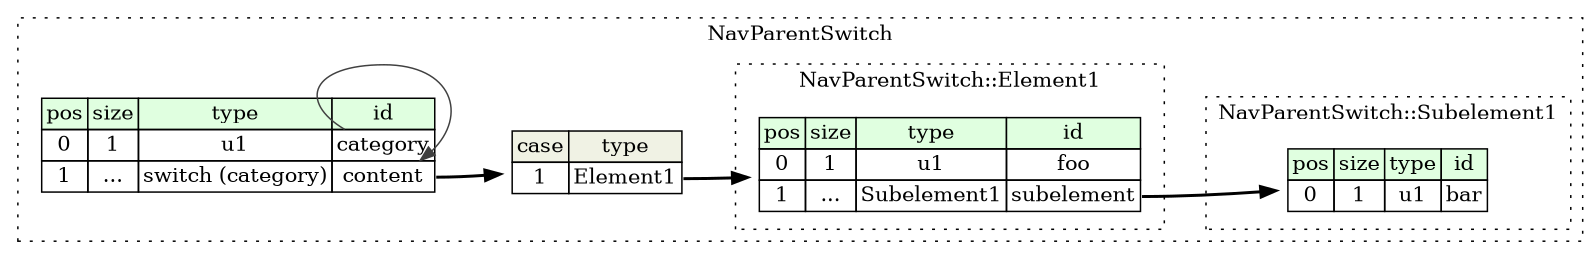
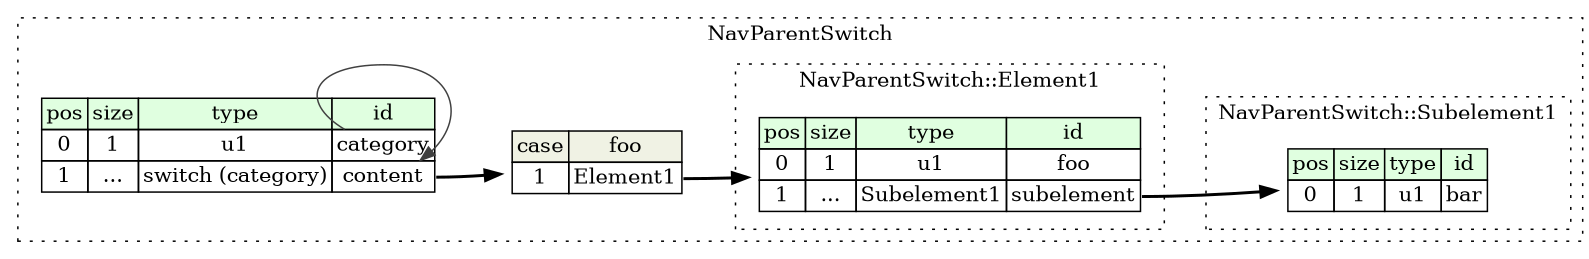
node "case": text "type" -> "foo"
